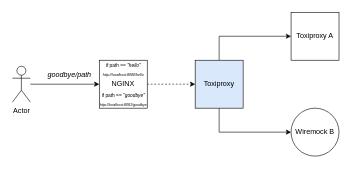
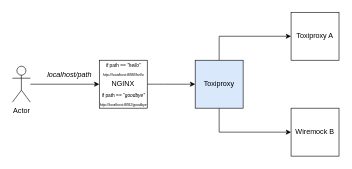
node "goodbye/path": label "goodbye/path" -> "localhost/path"
edge "NGINX" -> "Toxiproxy": style dashed -> solid
node "Wiremock B": shape ellipse -> rectangle
